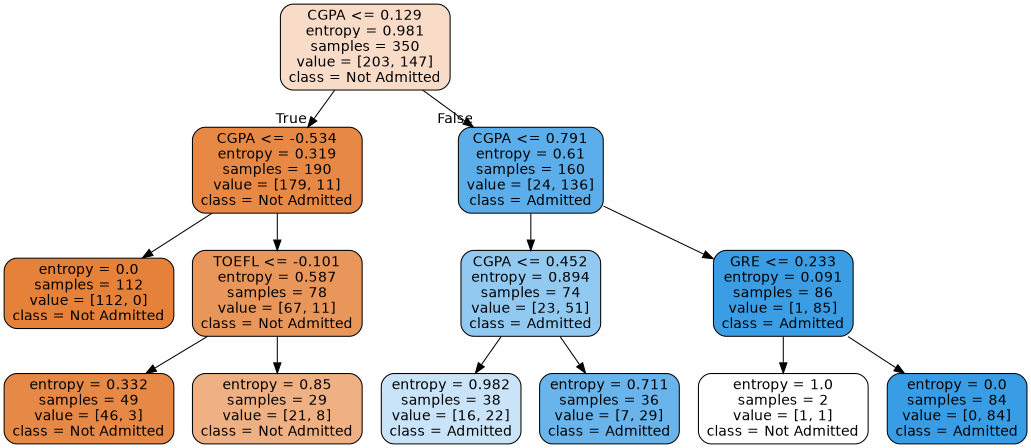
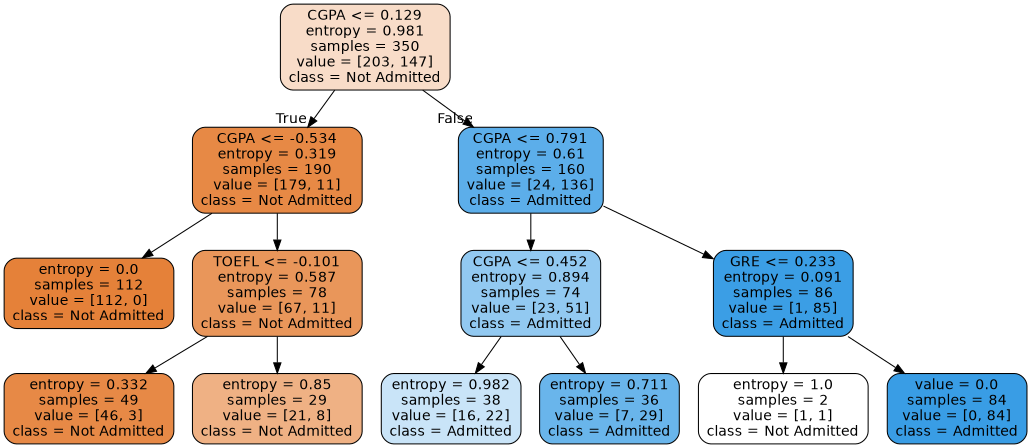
node "entropy = 0.0 samples = 84 value = [0, 84] class = Admitted": label "entropy = 0.0 samples = 84 value = [0, 84] class = Admitted" -> "value = 0.0 samples = 84 value = [0, 84] class = Admitted"
